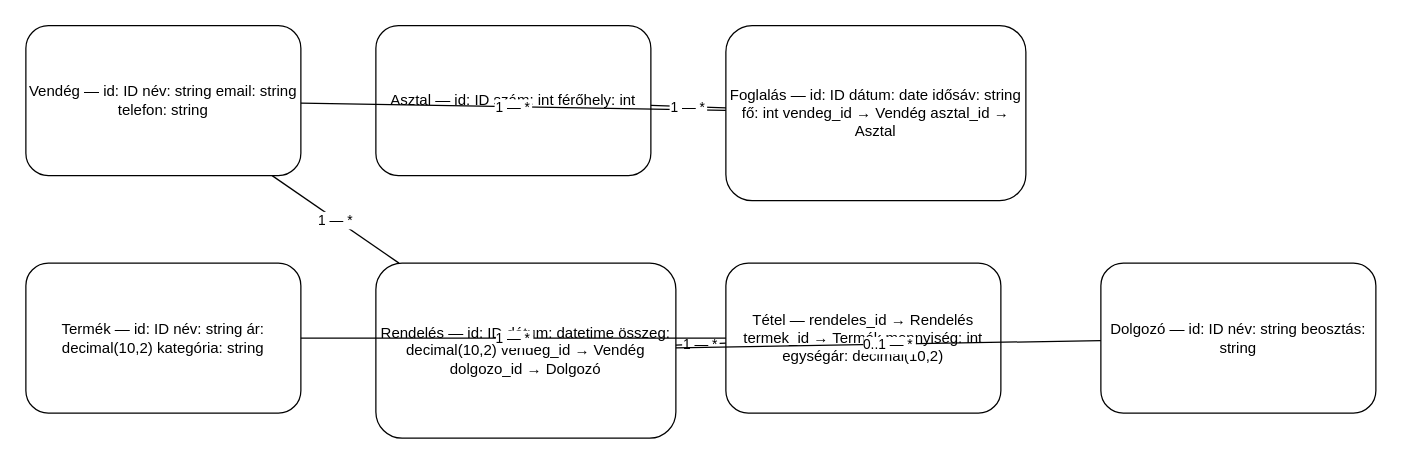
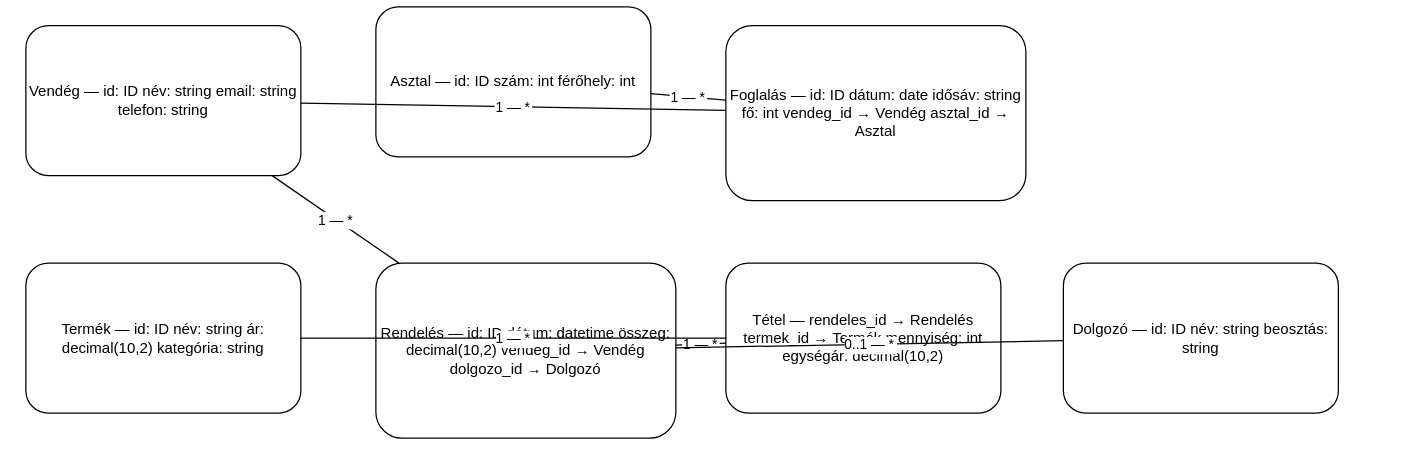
node "Asztal — id: ID szám: int férőhely: int": moved (513, 101) -> (513, 82)
node "Dolgozó — id: ID név: string beosztás: string": moved (1238, 338) -> (1201, 338)
